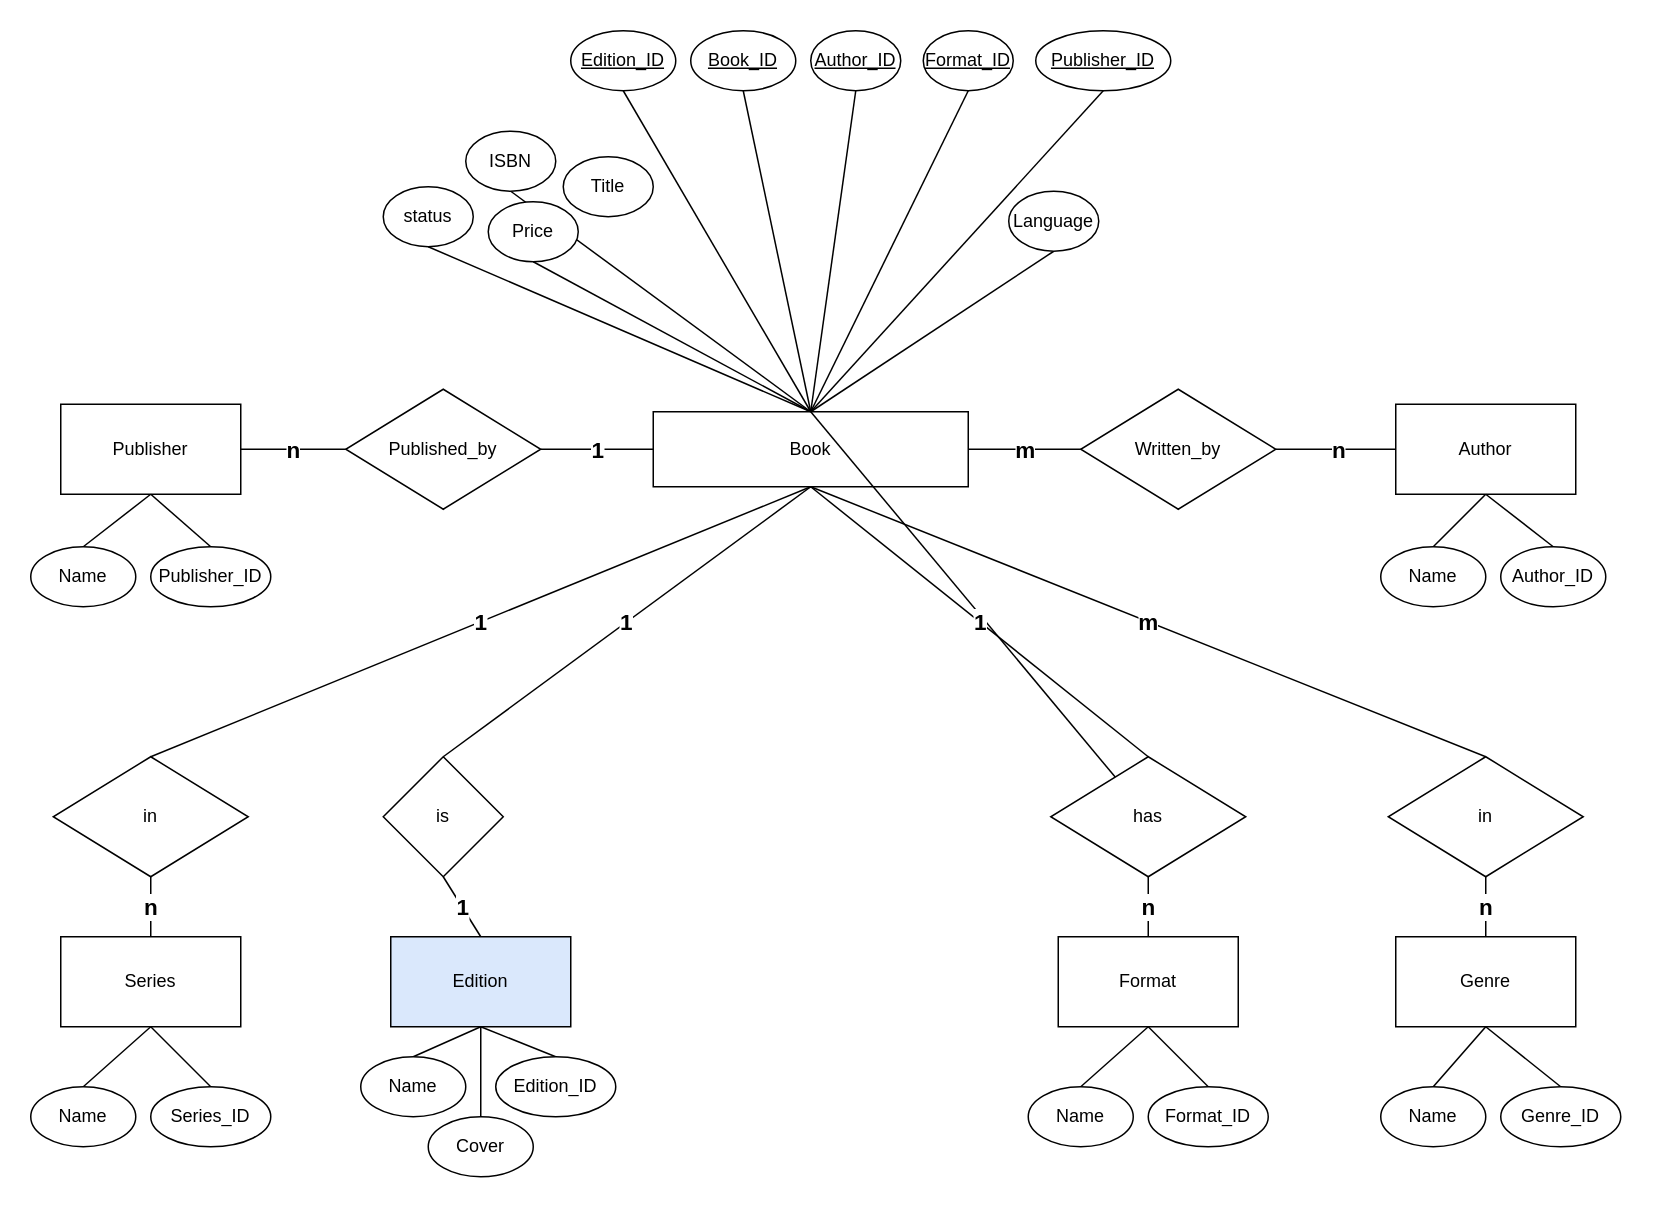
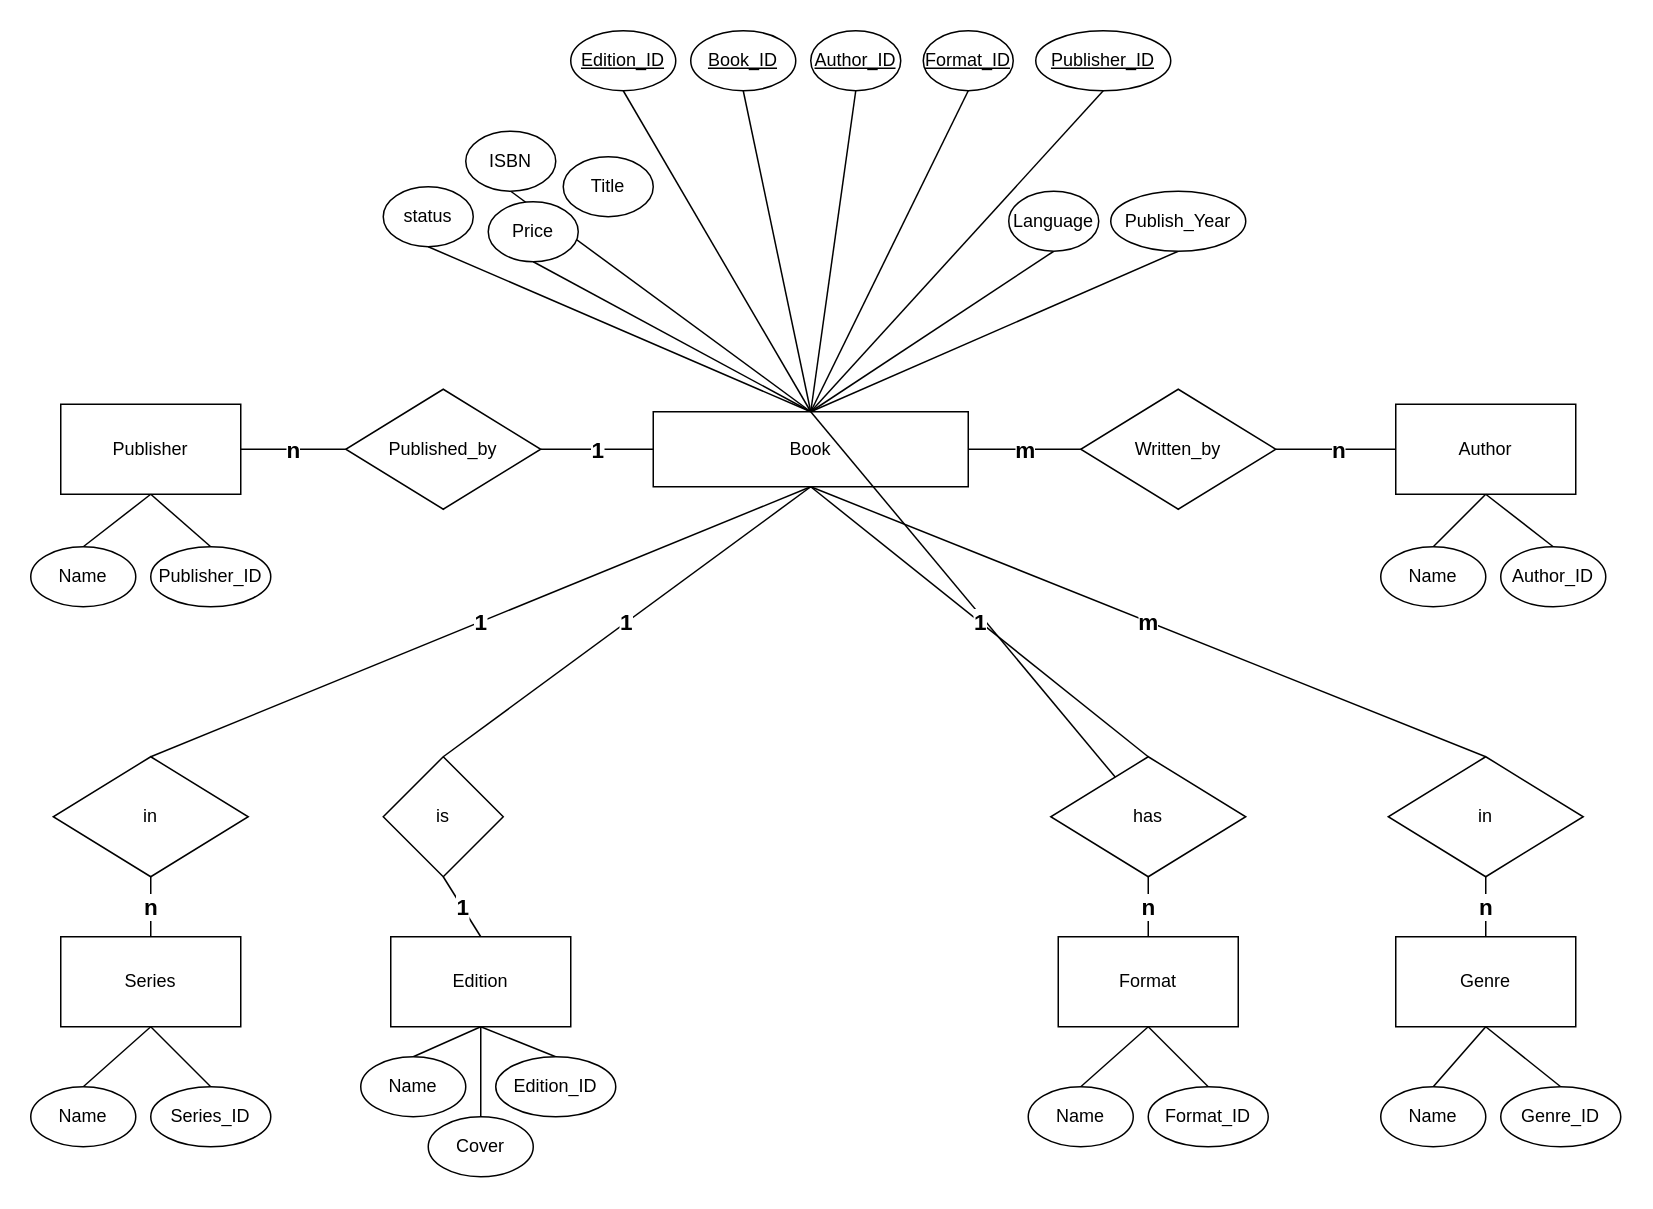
node "Publish_Year": added
edge "Publish_Year" -- "Book": added
node "Edition": fillcolor #dae8fc -> #ffffff
